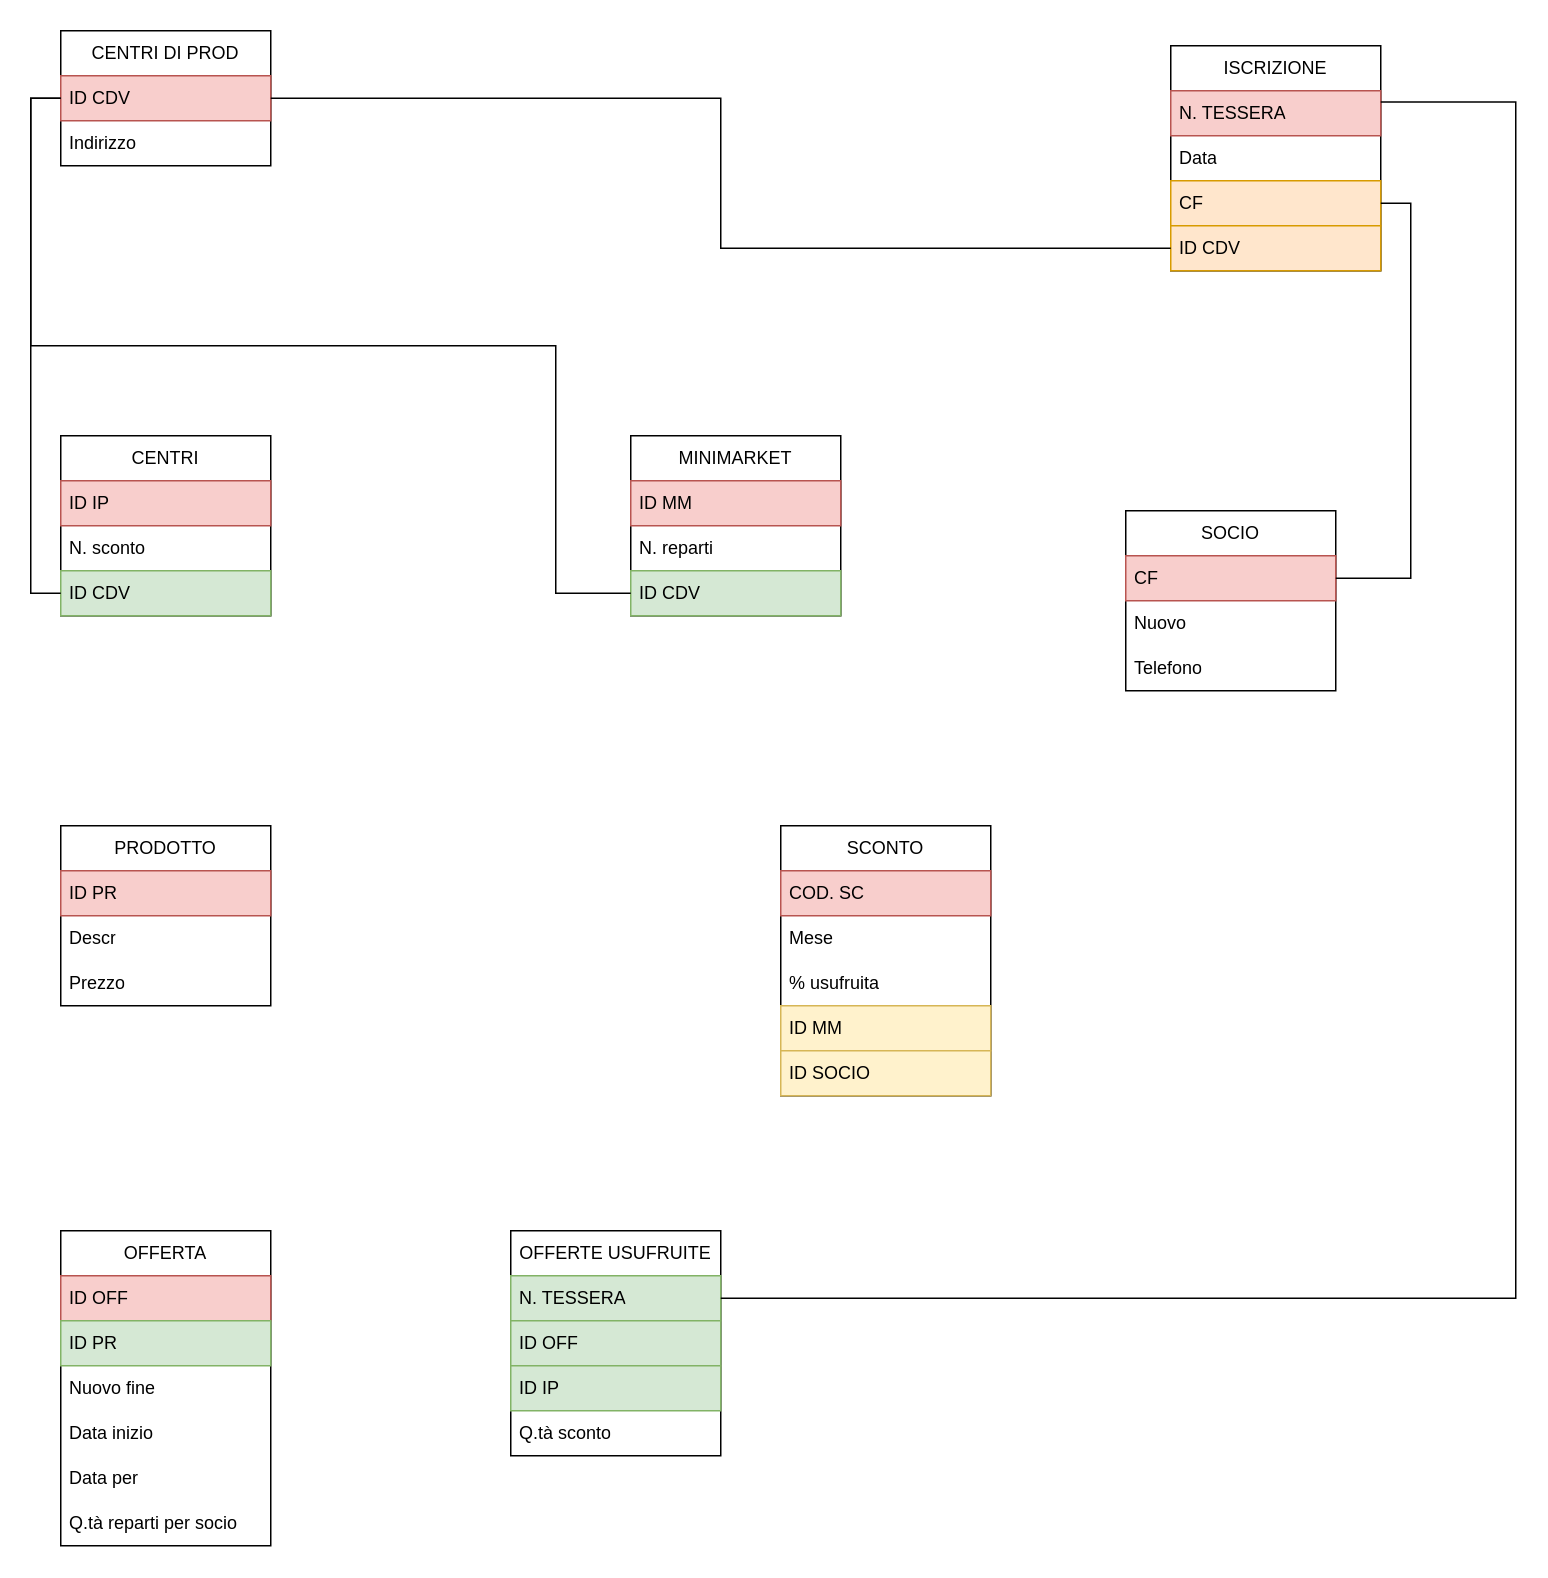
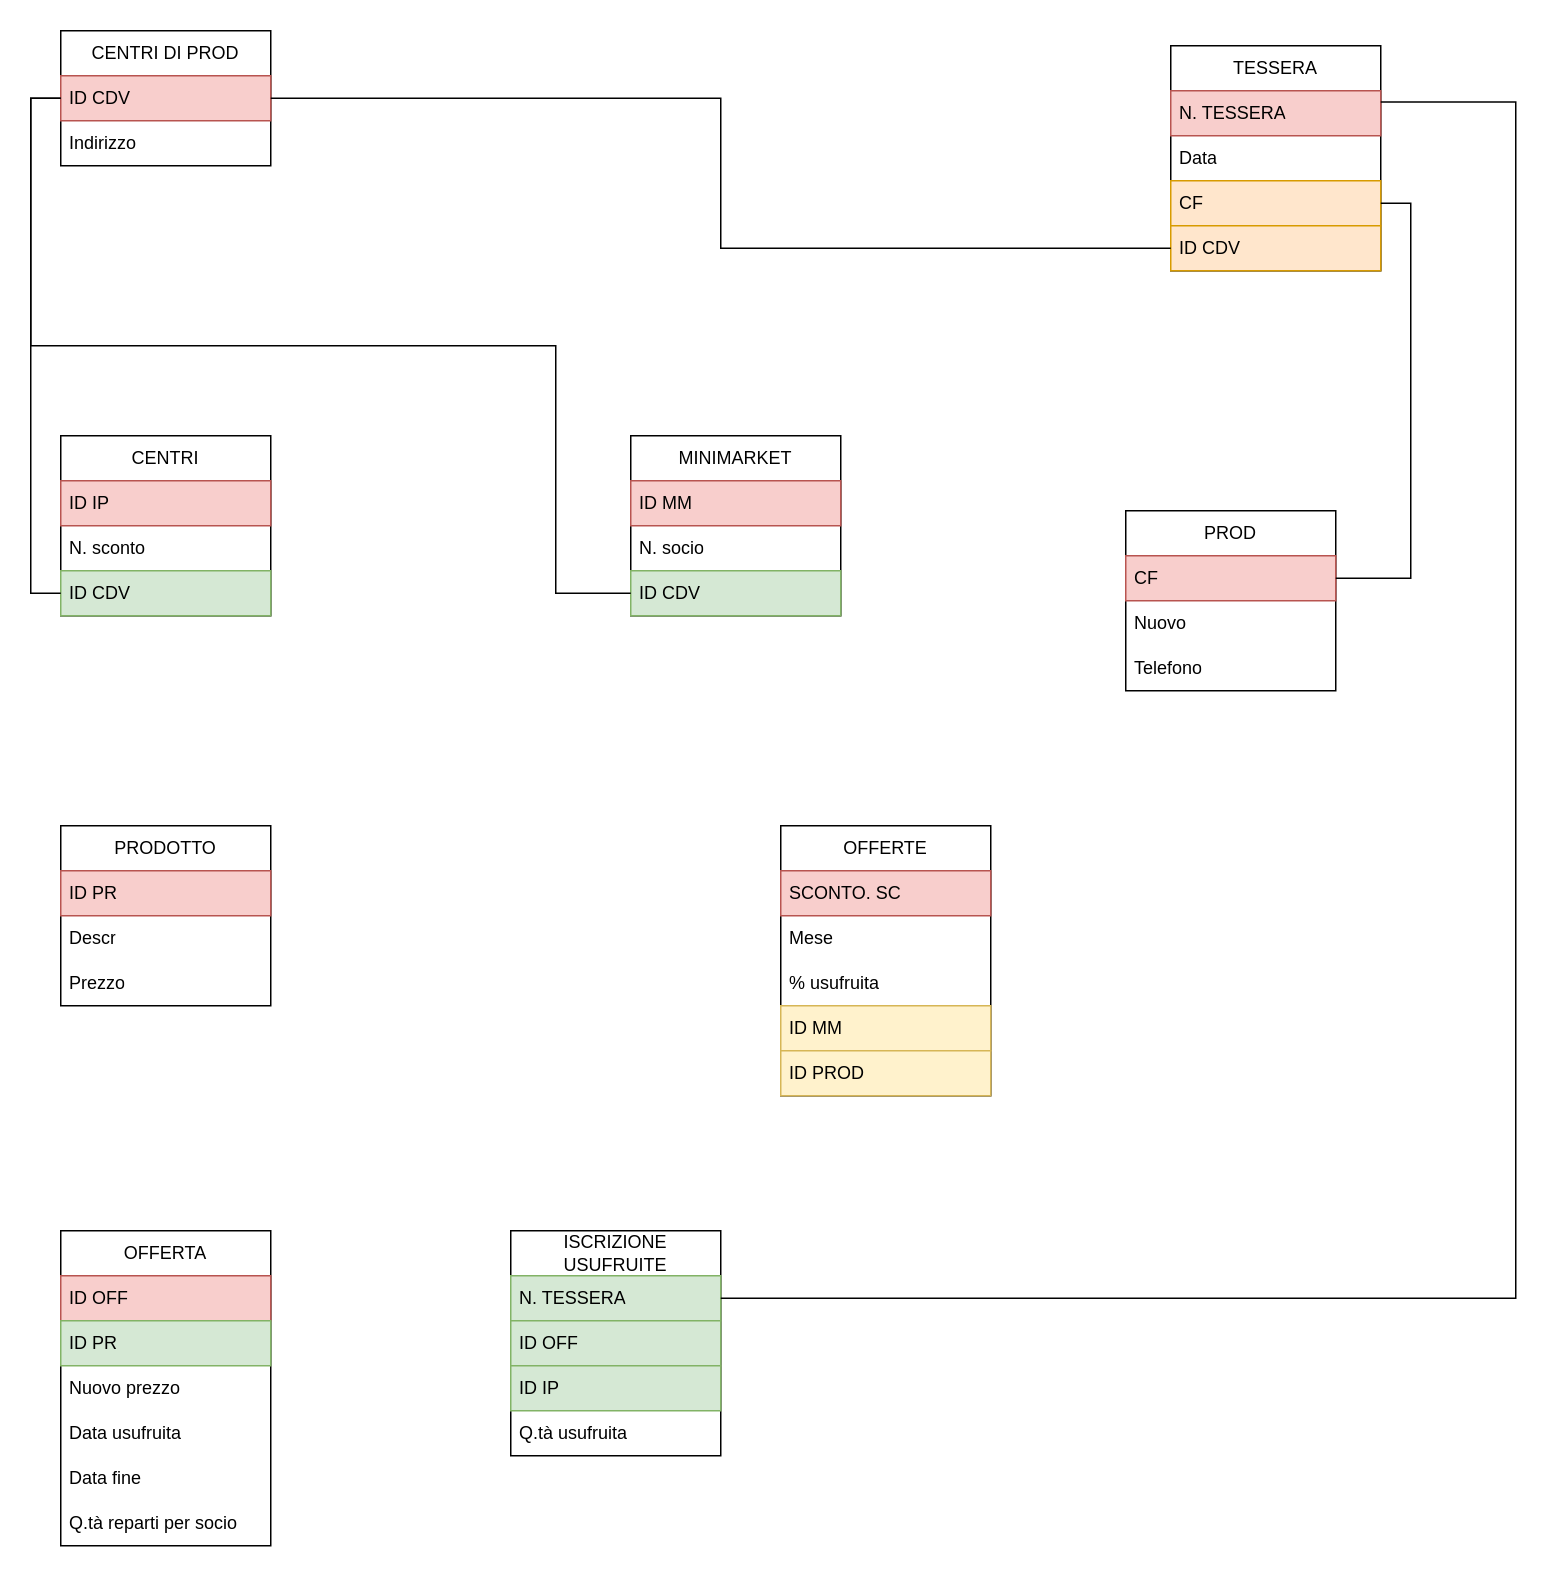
node "ISCRIZIONE": label "ISCRIZIONE" -> "TESSERA"
node "SOCIO": label "SOCIO" -> "PROD"
node "N. reparti": label "N. reparti" -> "N. socio"
node "SCONTO": label "SCONTO" -> "OFFERTE"
node "COD. SC": label "COD. SC" -> "SCONTO. SC"
node "ID SOCIO": label "ID SOCIO" -> "ID PROD"
node "OFFERTE USUFRUITE": label "OFFERTE USUFRUITE" -> "ISCRIZIONE USUFRUITE"
node "Nuovo fine": label "Nuovo fine" -> "Nuovo prezzo"
node "Data inizio": label "Data inizio" -> "Data usufruita"
node "Q.tà sconto": label "Q.tà sconto" -> "Q.tà usufruita"
node "Data per": label "Data per" -> "Data fine"
